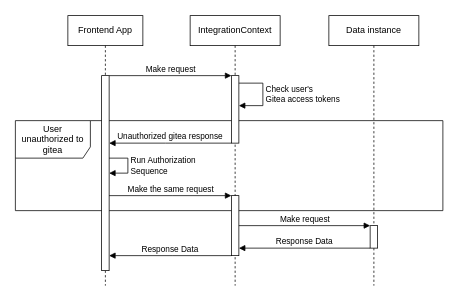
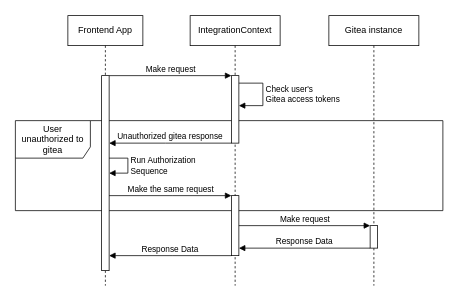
node "Data instance": label "Data instance" -> "Gitea instance"
